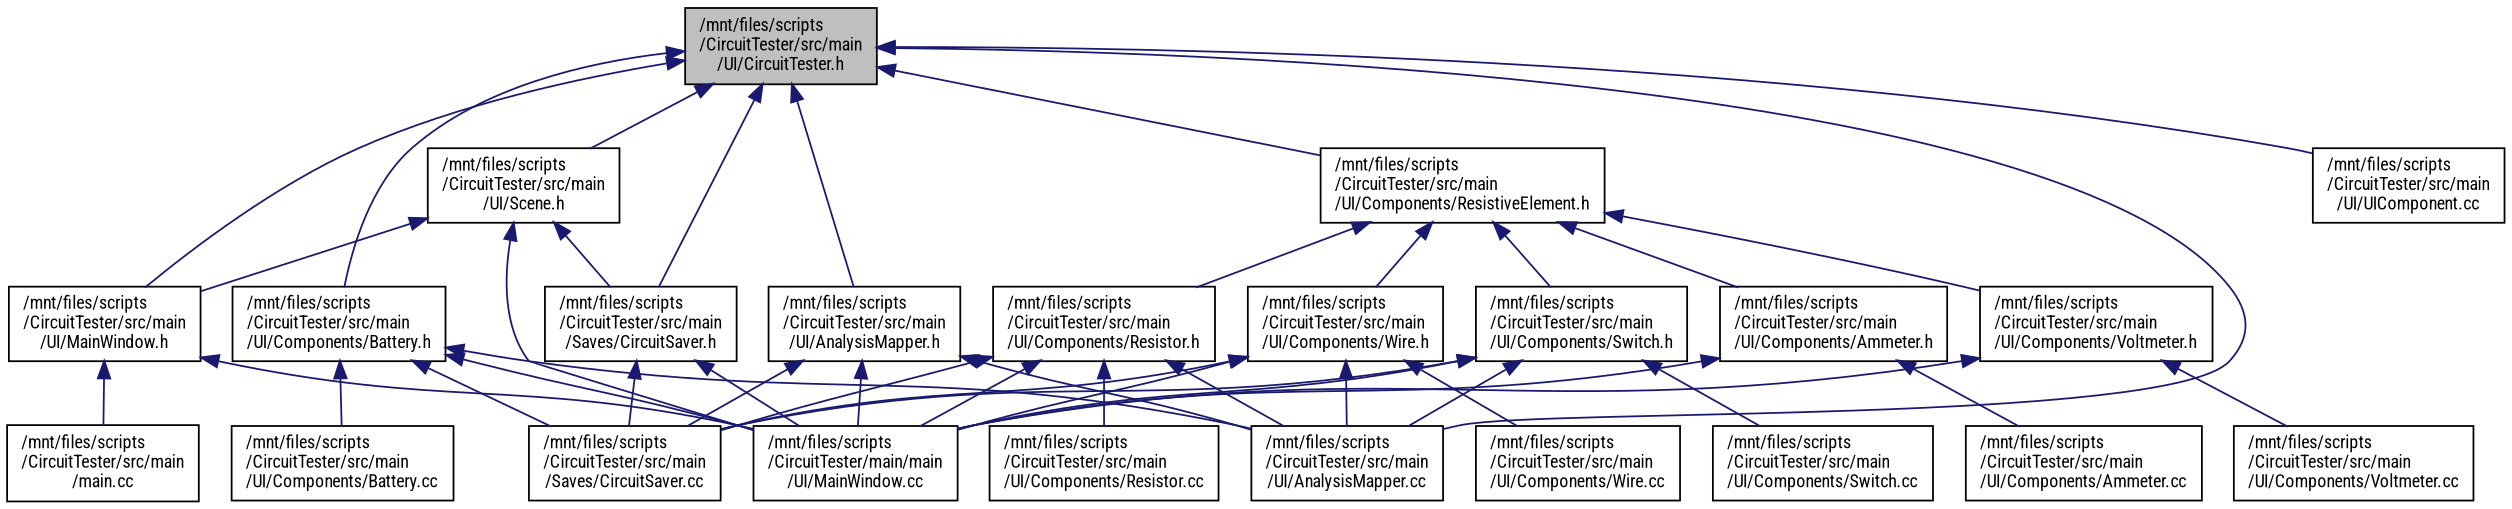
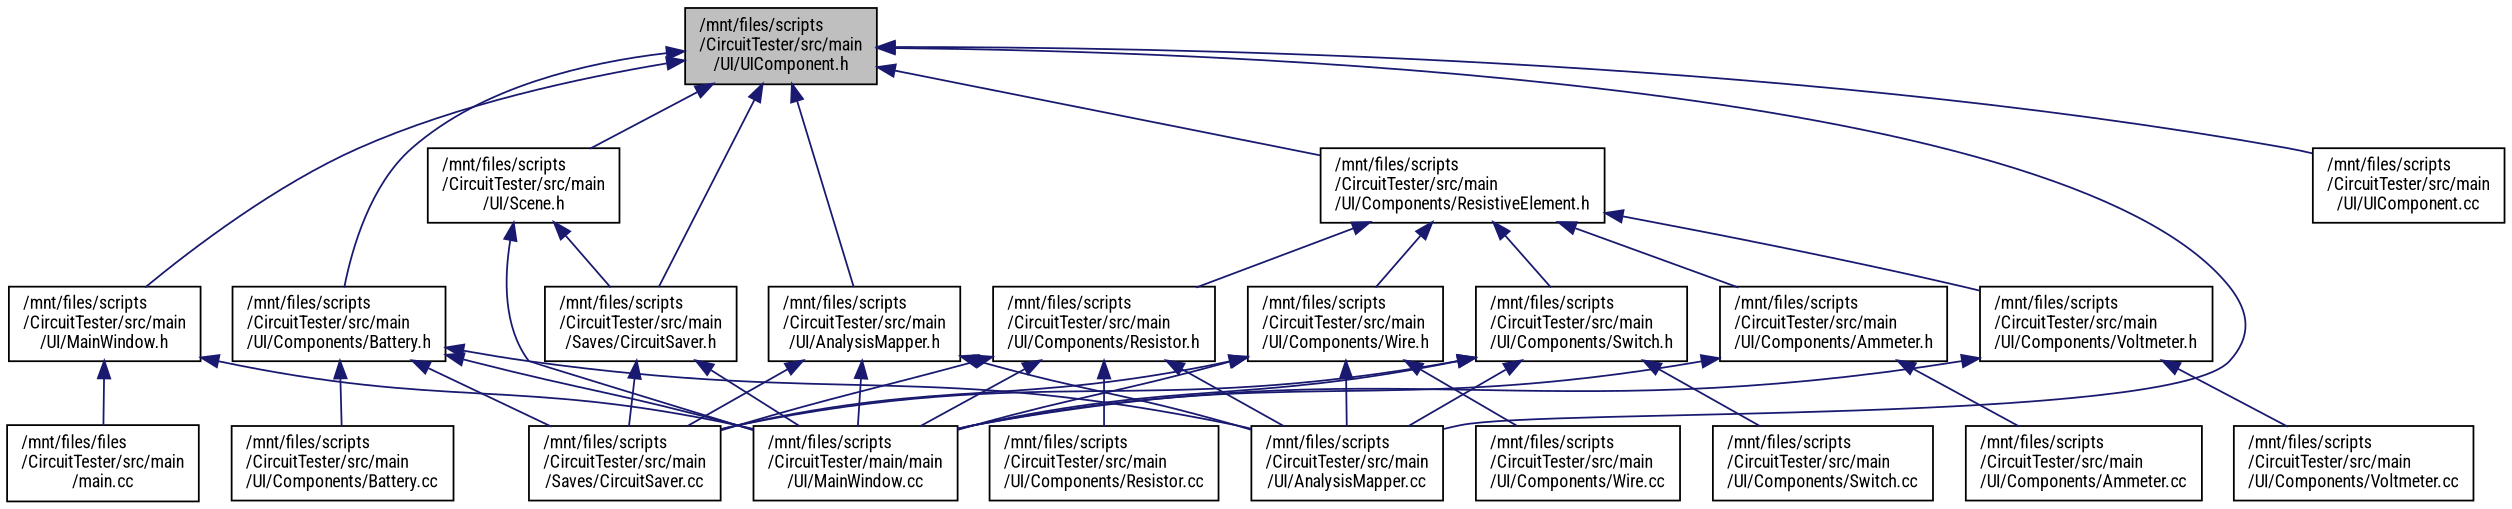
node "/mnt/files/scripts /CircuitTester/src/main /UI/CircuitTester.h": label "/mnt/files/scripts /CircuitTester/src/main /UI/CircuitTester.h" -> "/mnt/files/scripts /CircuitTester/src/main /UI/UIComponent.h"
edge "/mnt/files/scripts /CircuitTester/src/main /UI/MainWindow.h" -> "/mnt/files/scripts /CircuitTester/src/main /UI/Scene.h": removed
node "/mnt/files/scripts /CircuitTester/src/main /main.cc": label "/mnt/files/scripts /CircuitTester/src/main /main.cc" -> "/mnt/files/files /CircuitTester/src/main /main.cc"
